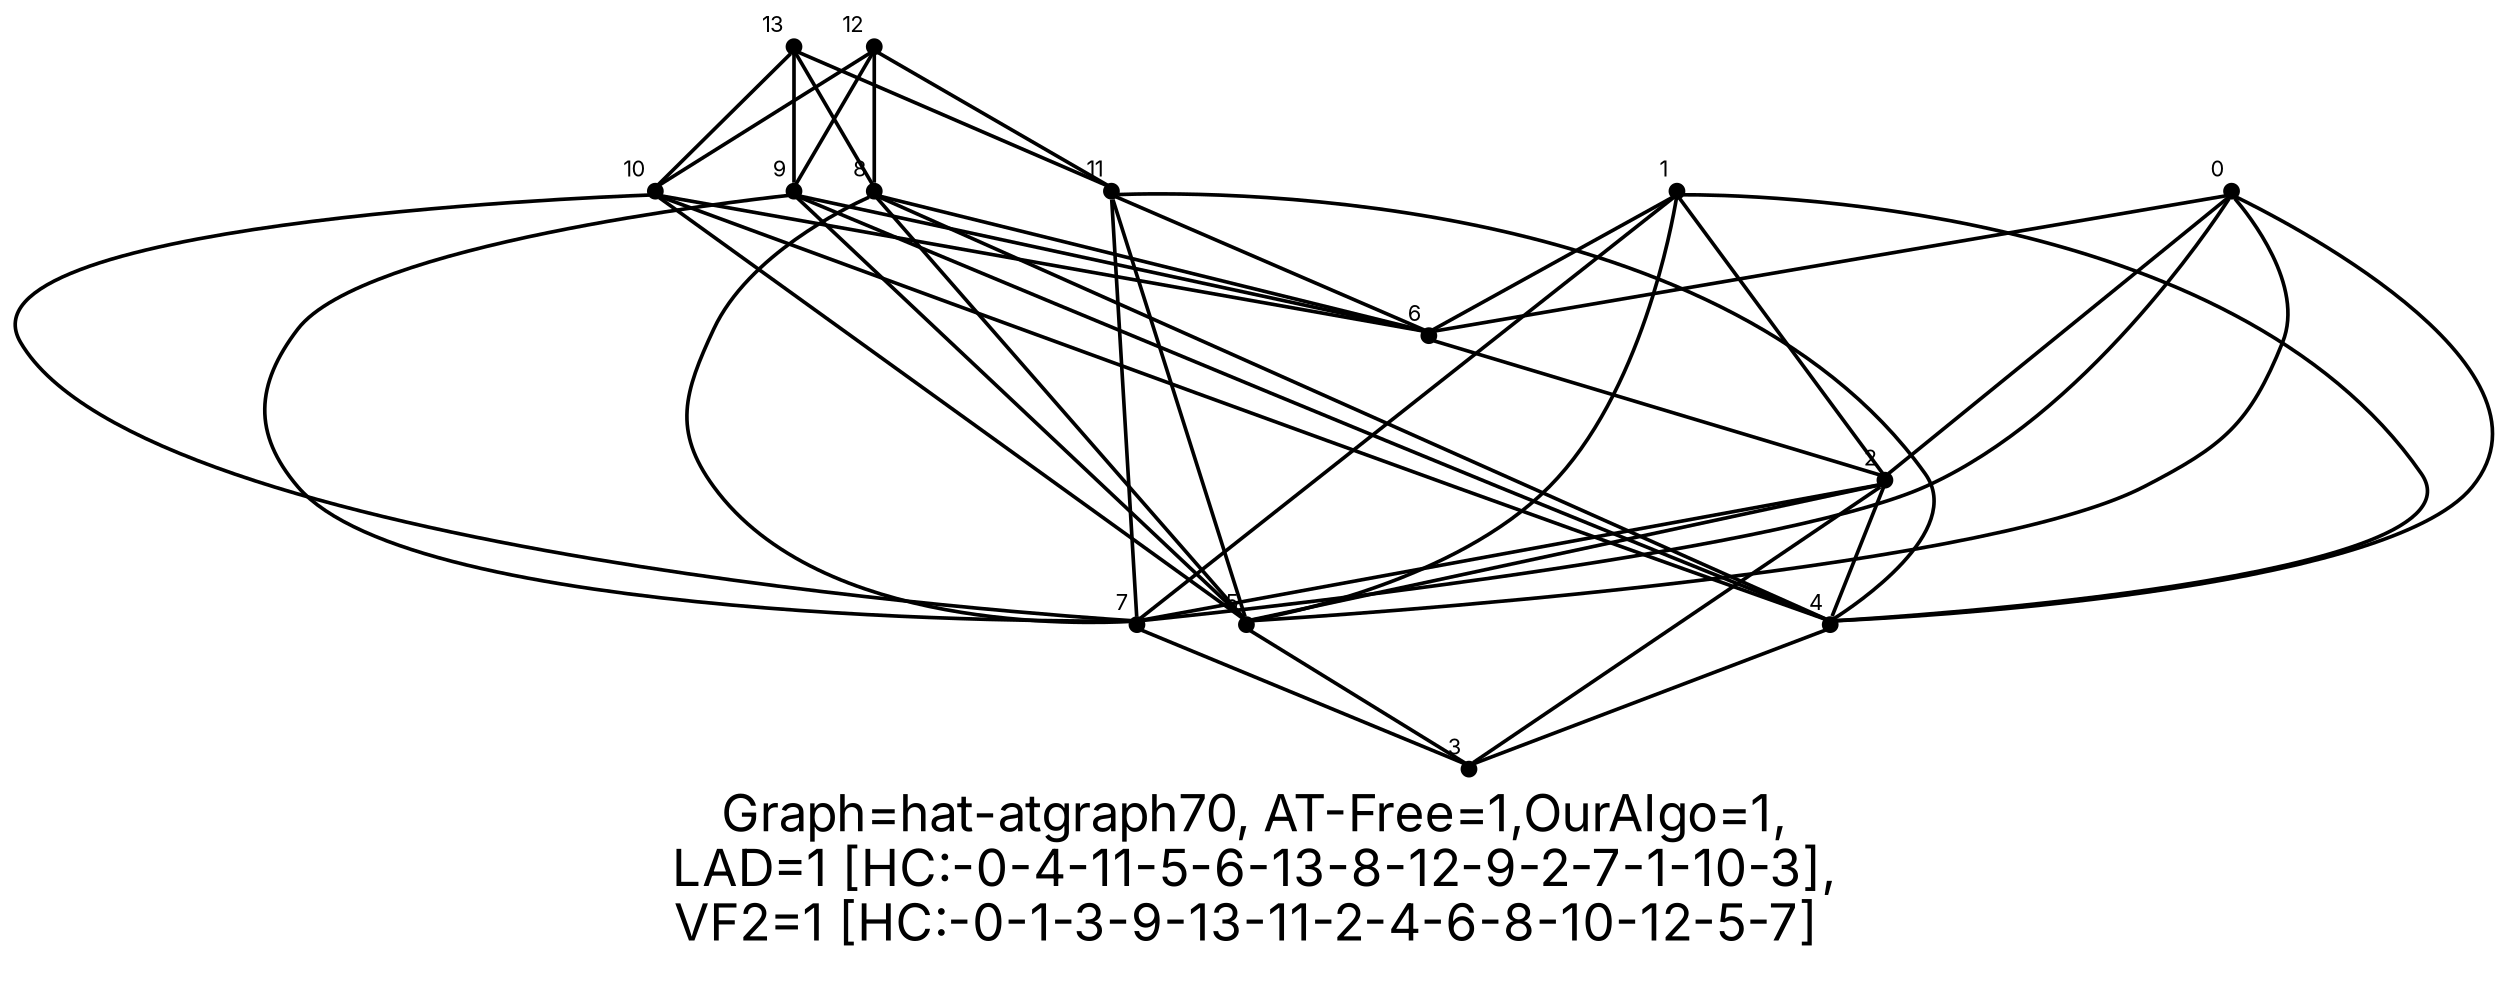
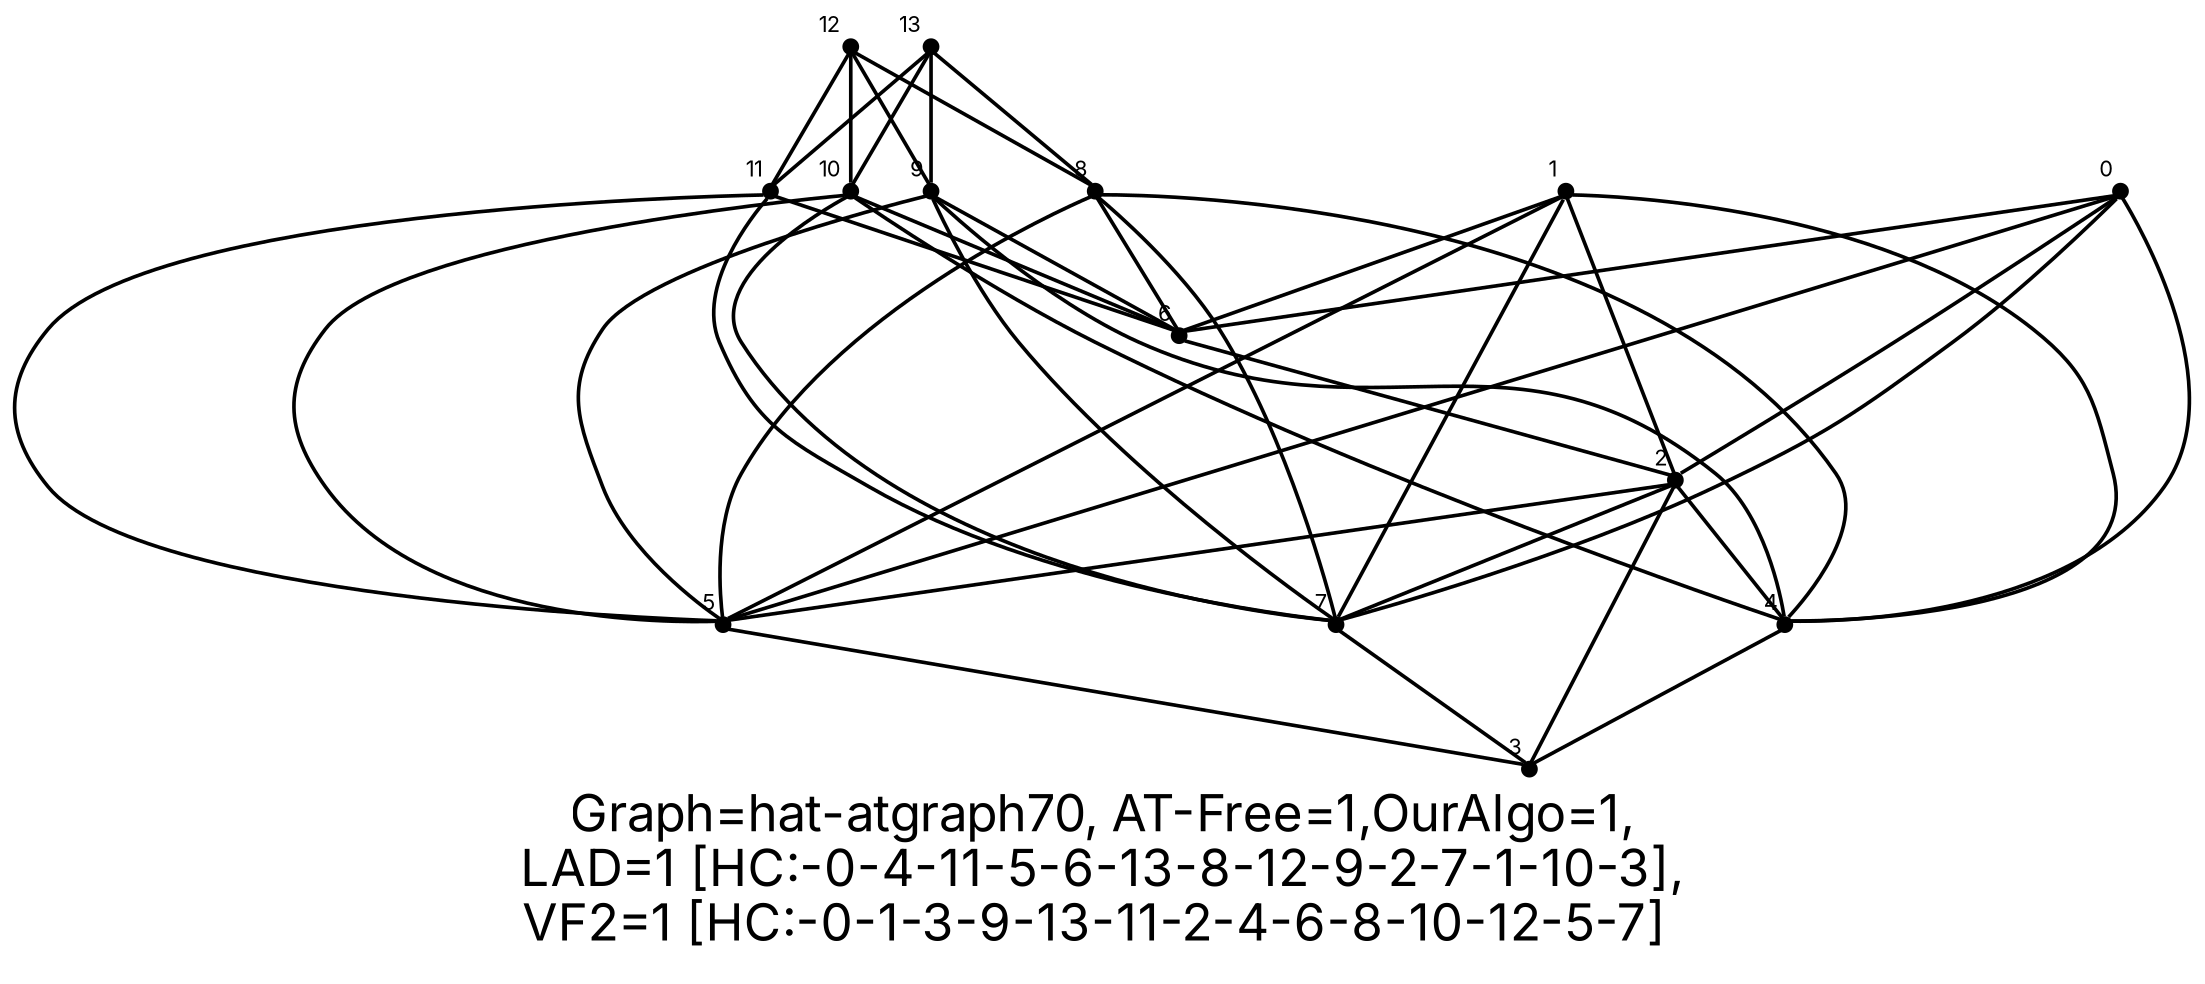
edge "11" -- "4": removed
